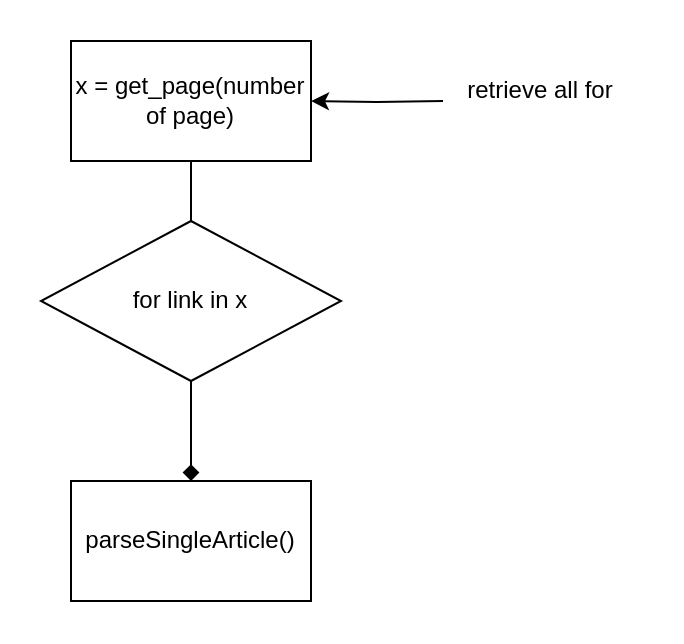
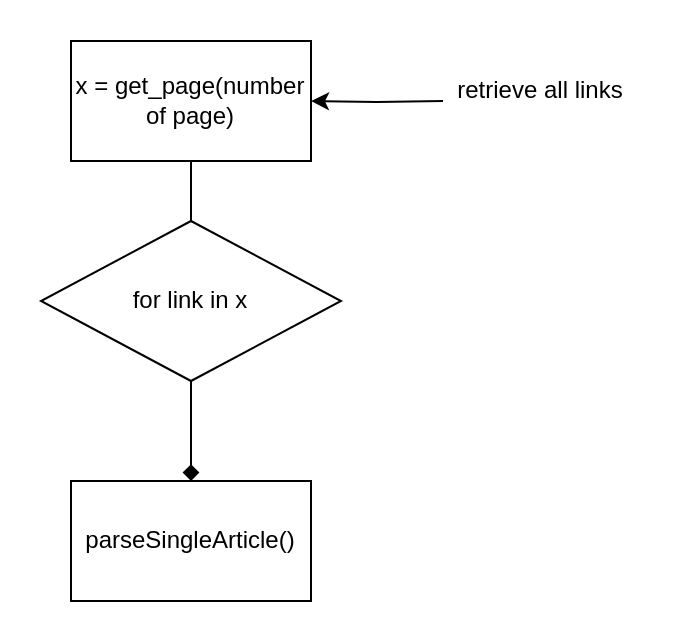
node "retrieve all for": label "retrieve all for" -> "retrieve all links"
